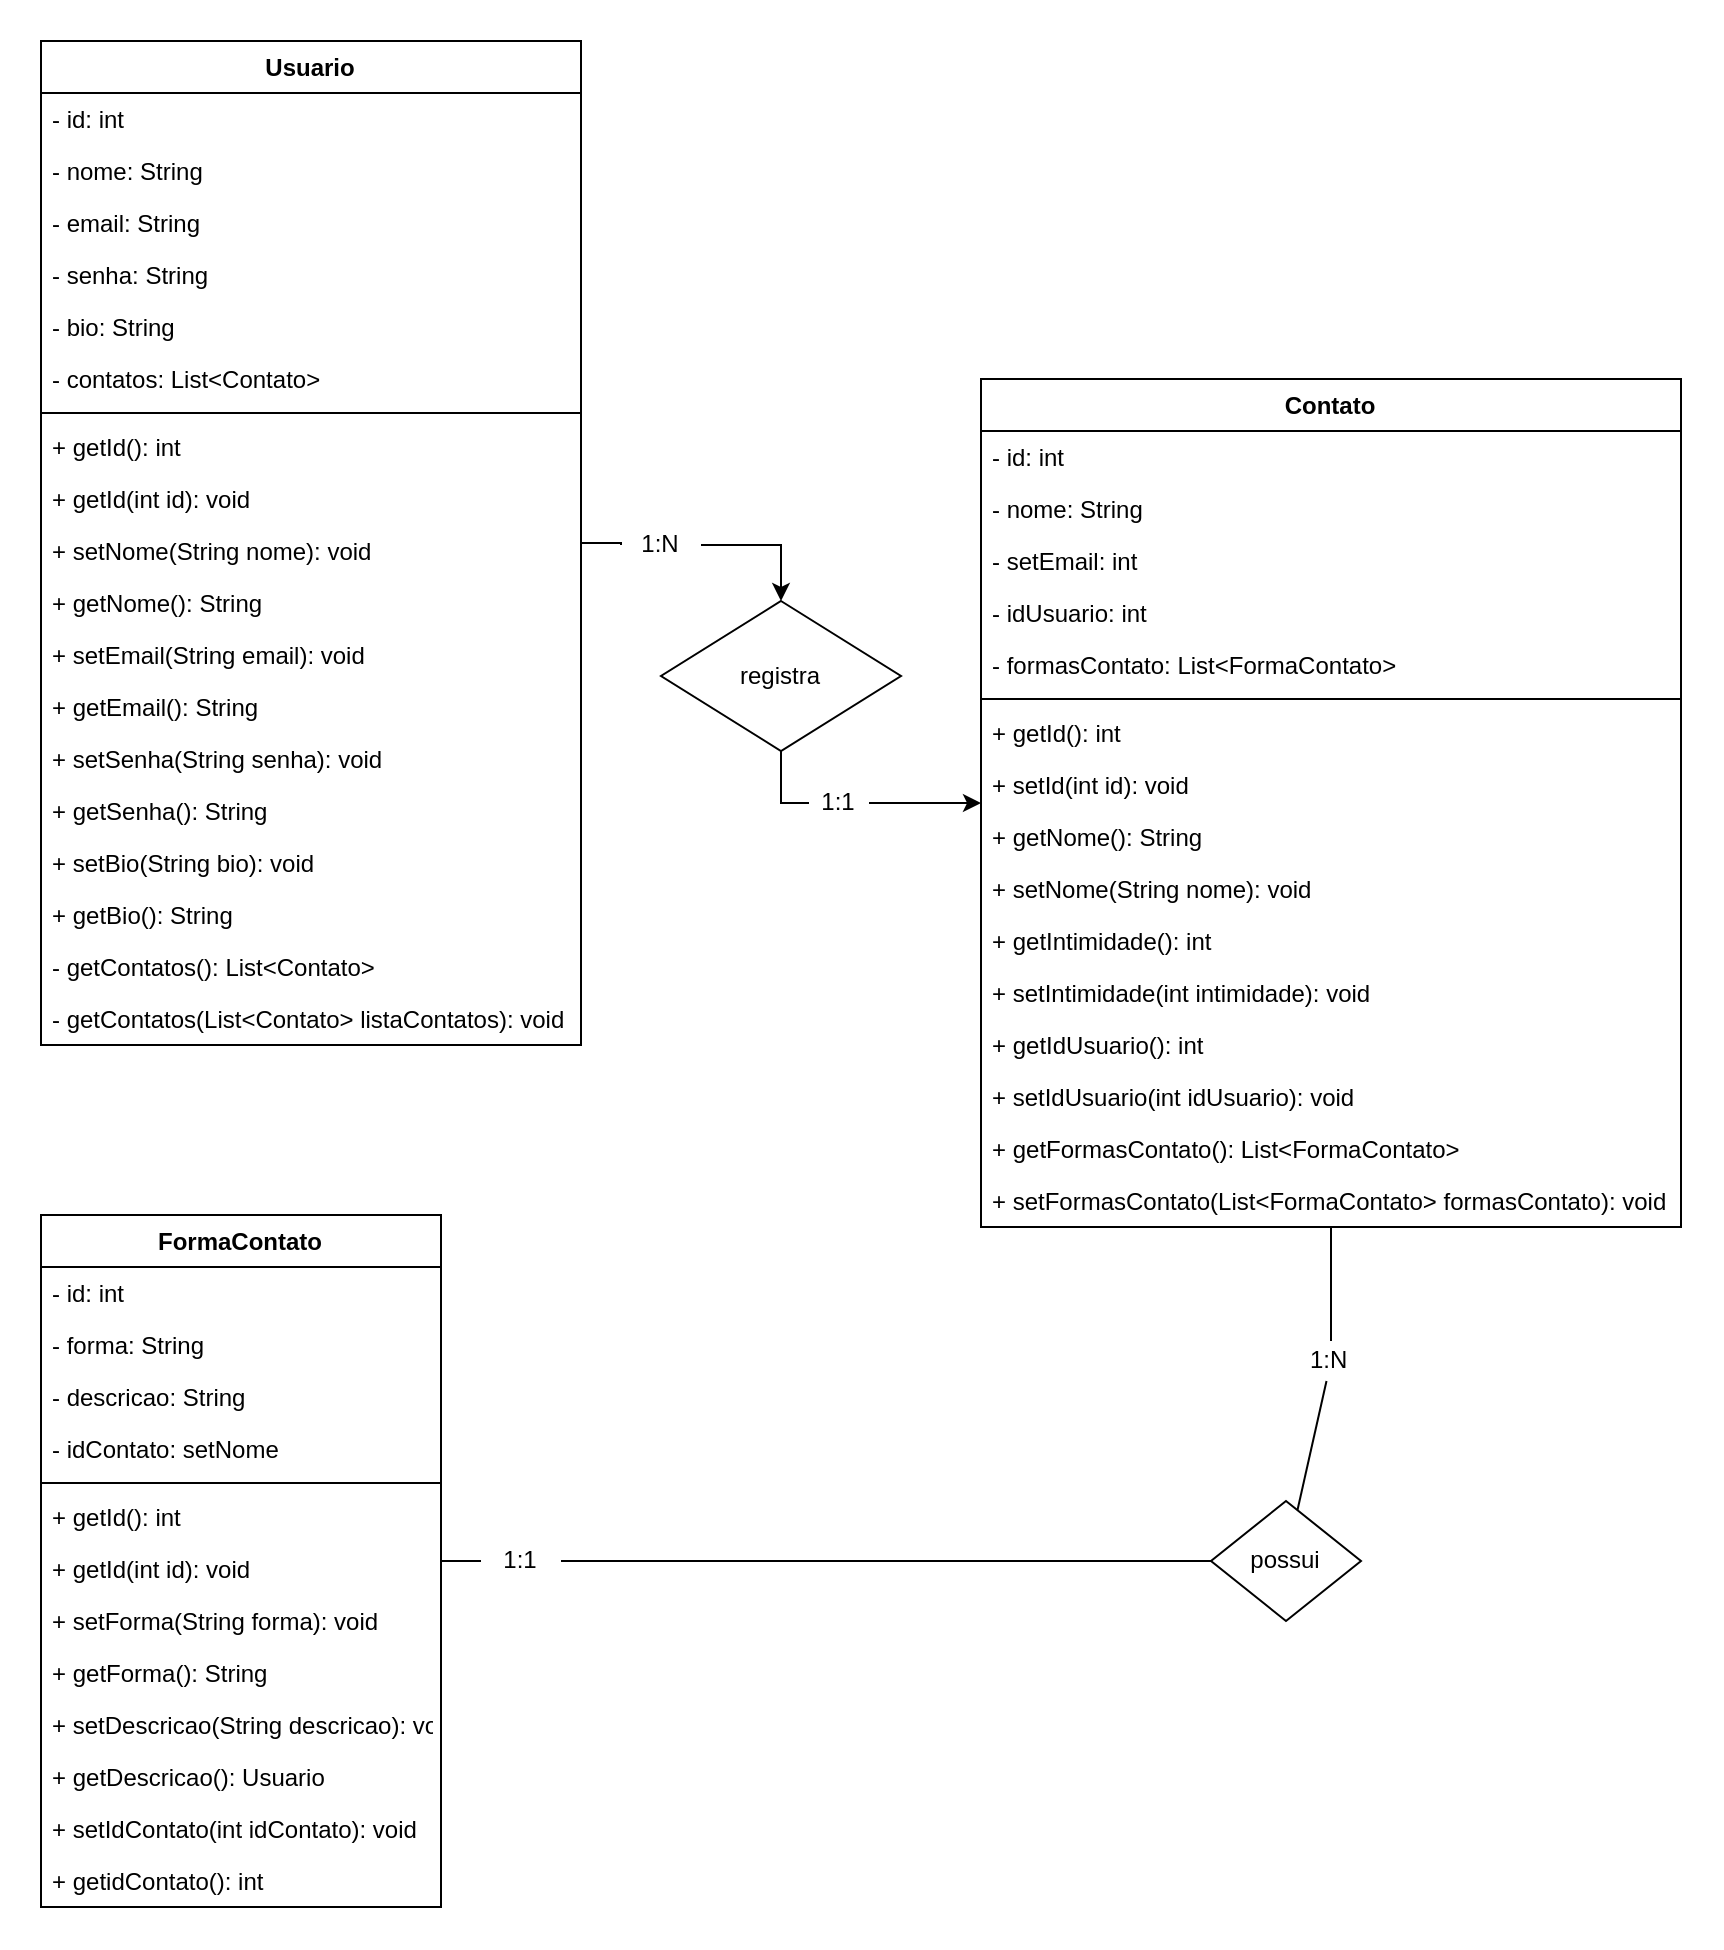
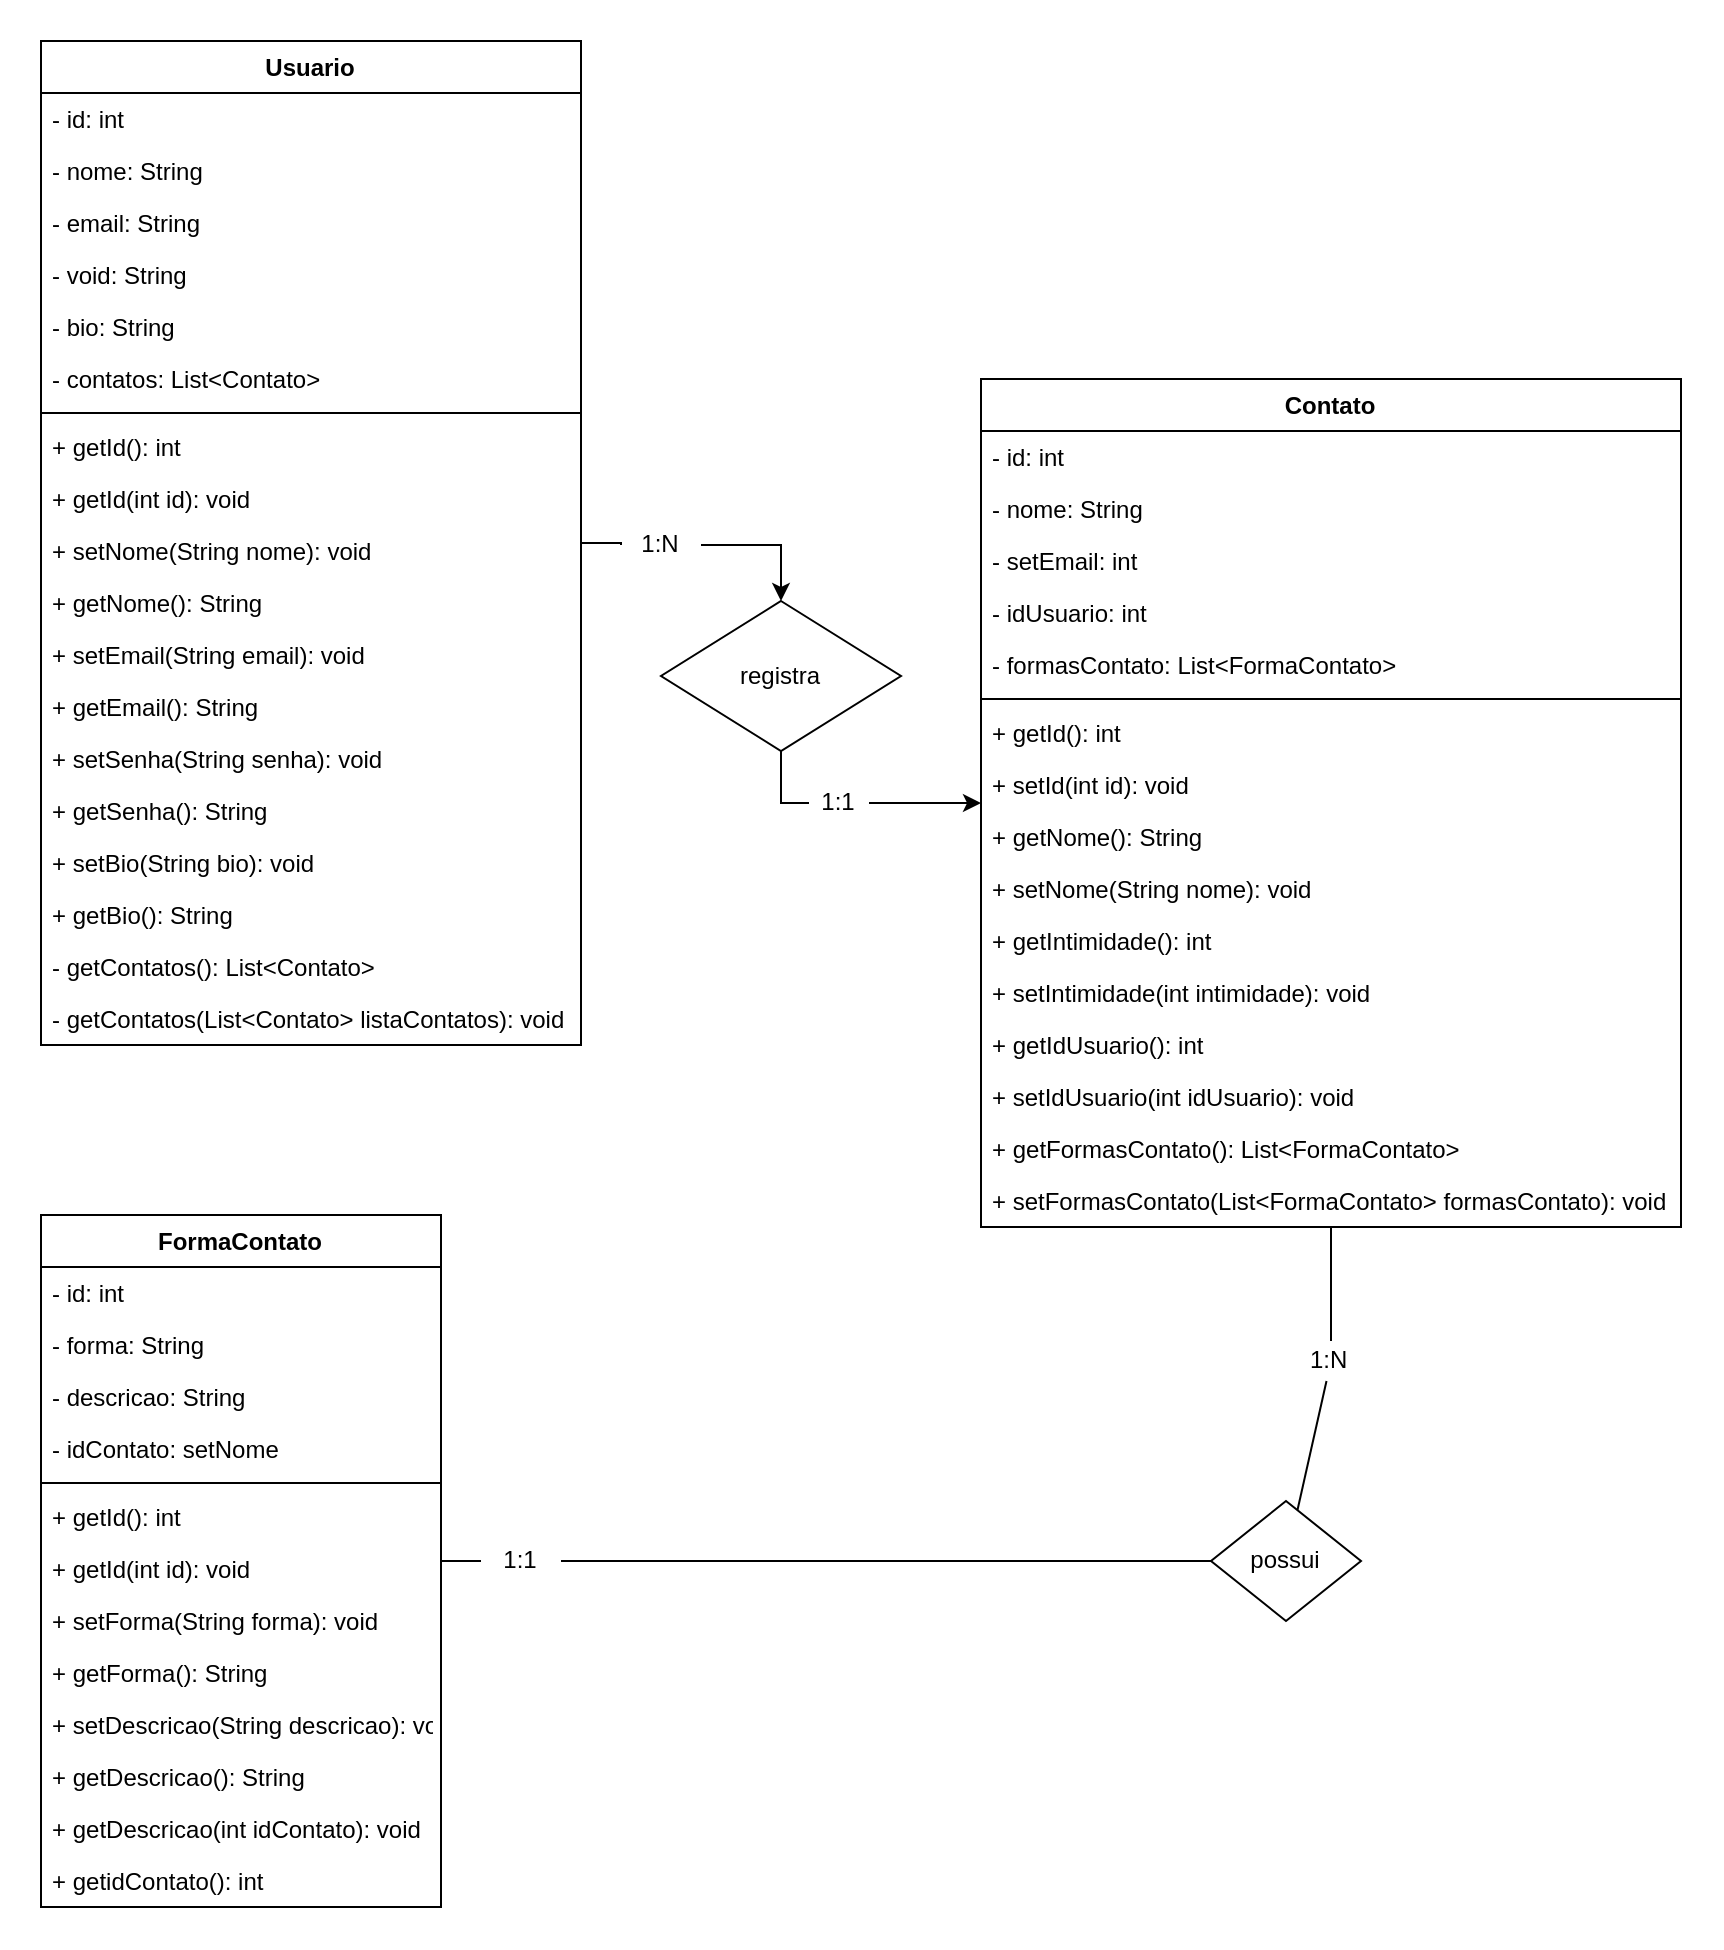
node "- senha: String": label "- senha: String" -> "- void: String"
node "+ getDescricao(): Usuario": label "+ getDescricao(): Usuario" -> "+ getDescricao(): String"
node "+ setIdContato(int idContato): void": label "+ setIdContato(int idContato): void" -> "+ getDescricao(int idContato): void"
